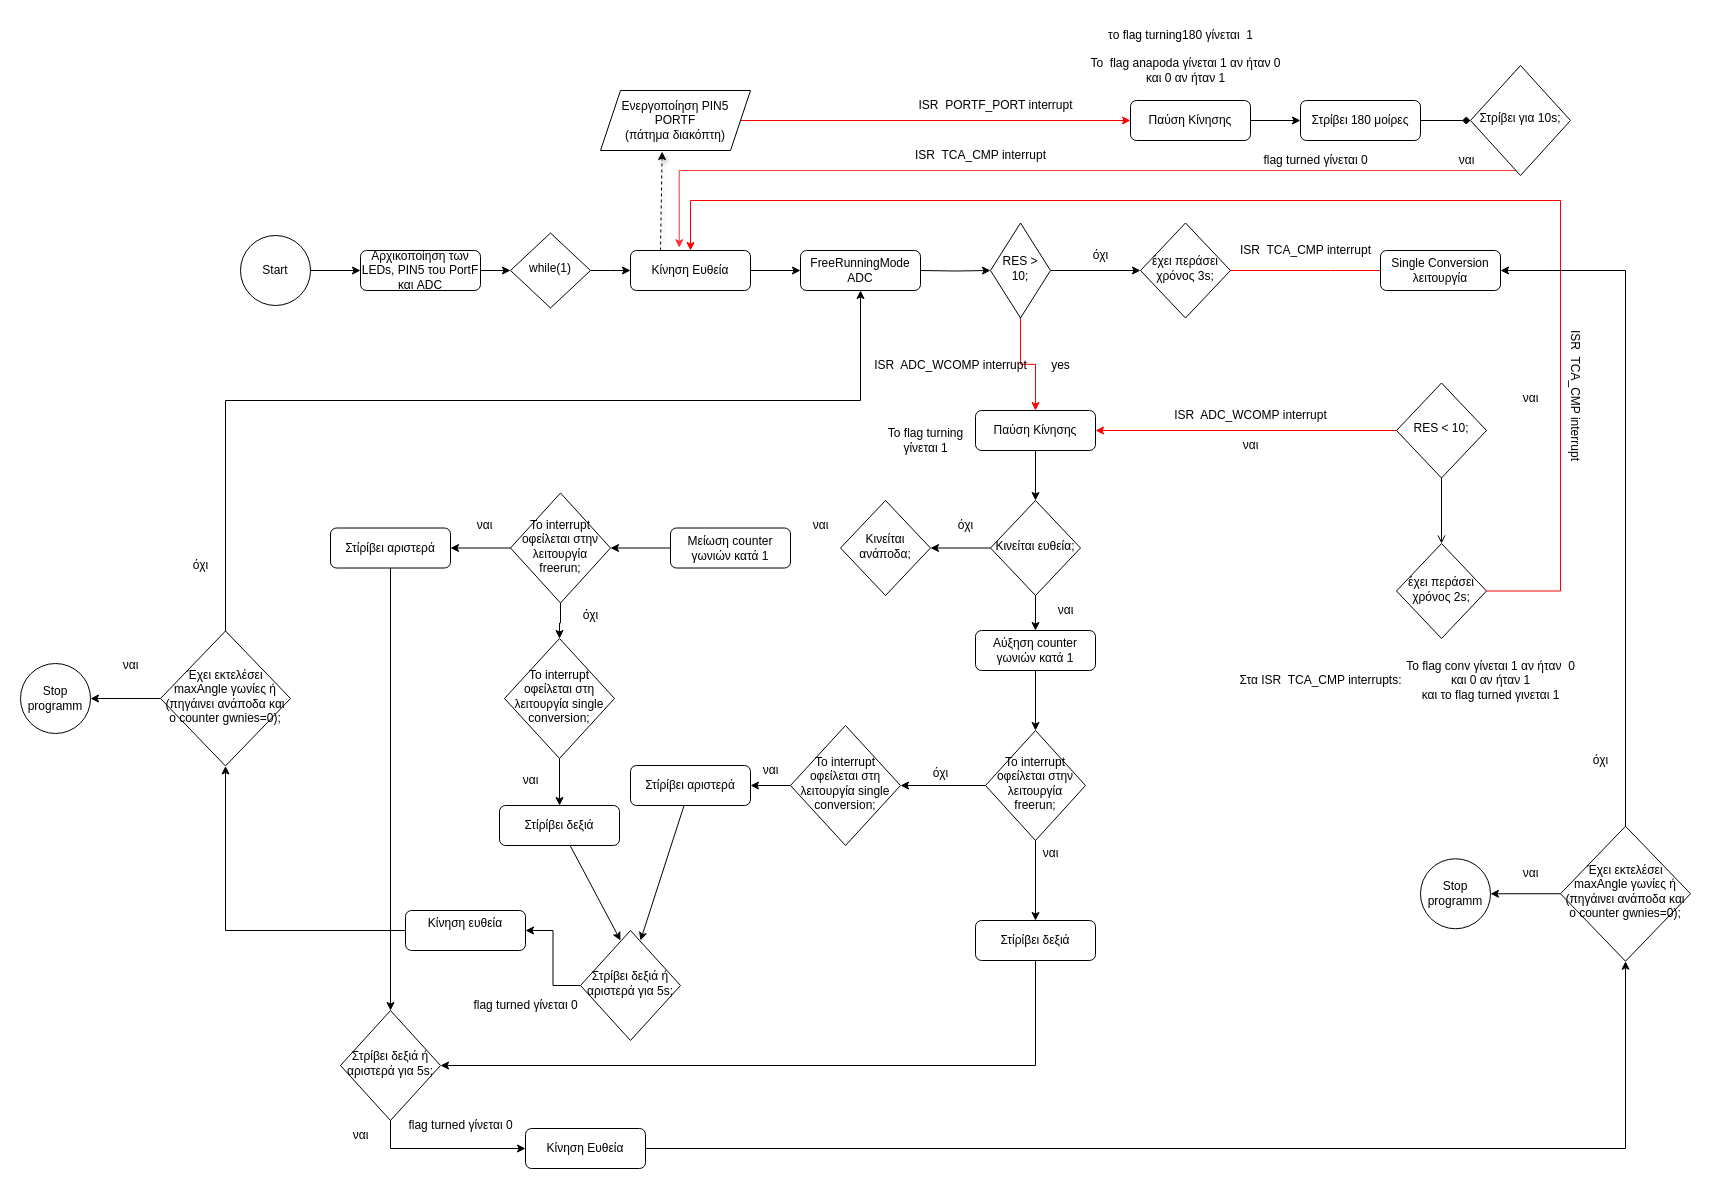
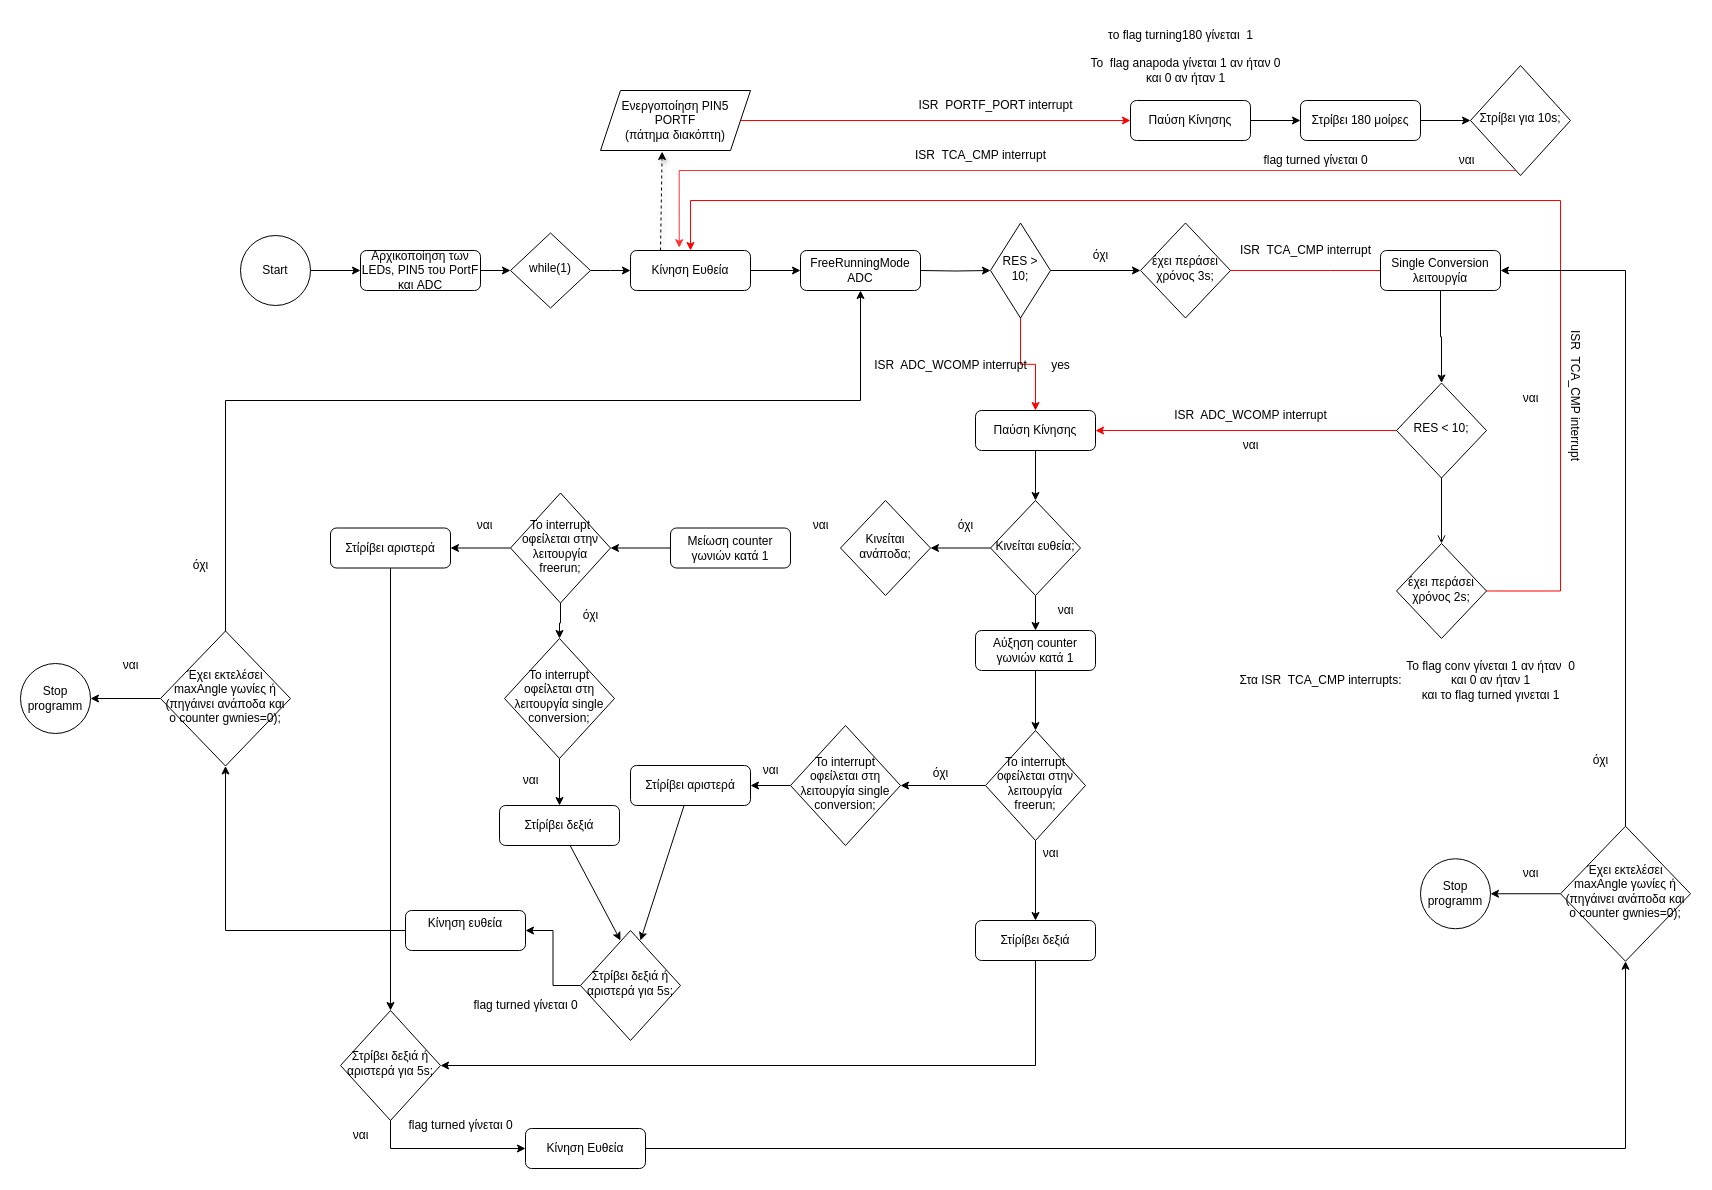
edge "Στρίβει 180 μοίρες" -> "Στρίβει για 10s;": arrowhead diamond -> classic
edge "Single Conversion λειτουργία" -> "RES < 10;": added
node "To flag turning γίνεται 1": removed
